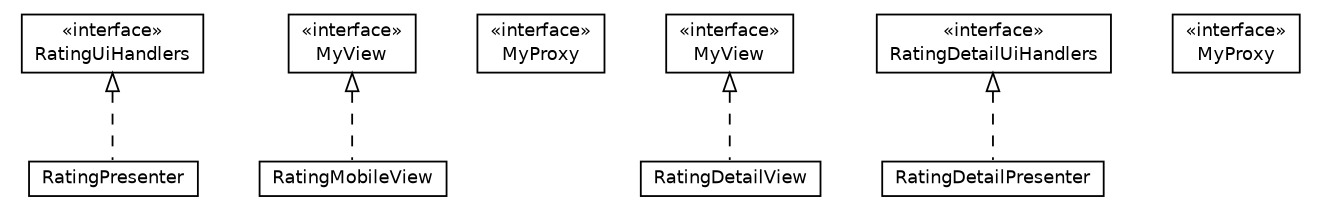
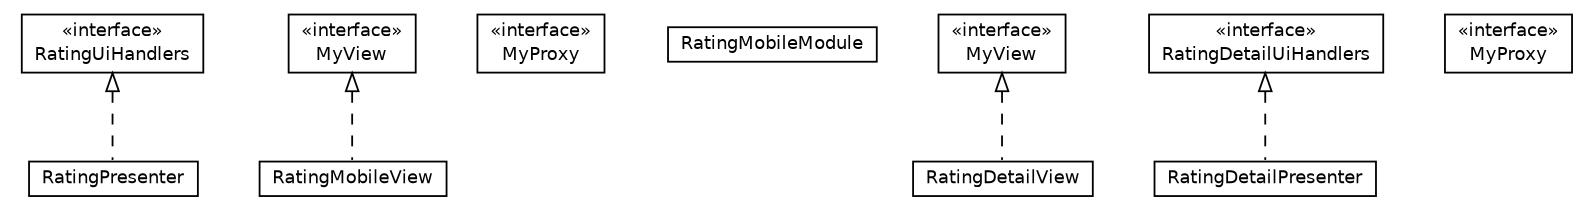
node "RatingMobileModule": added
